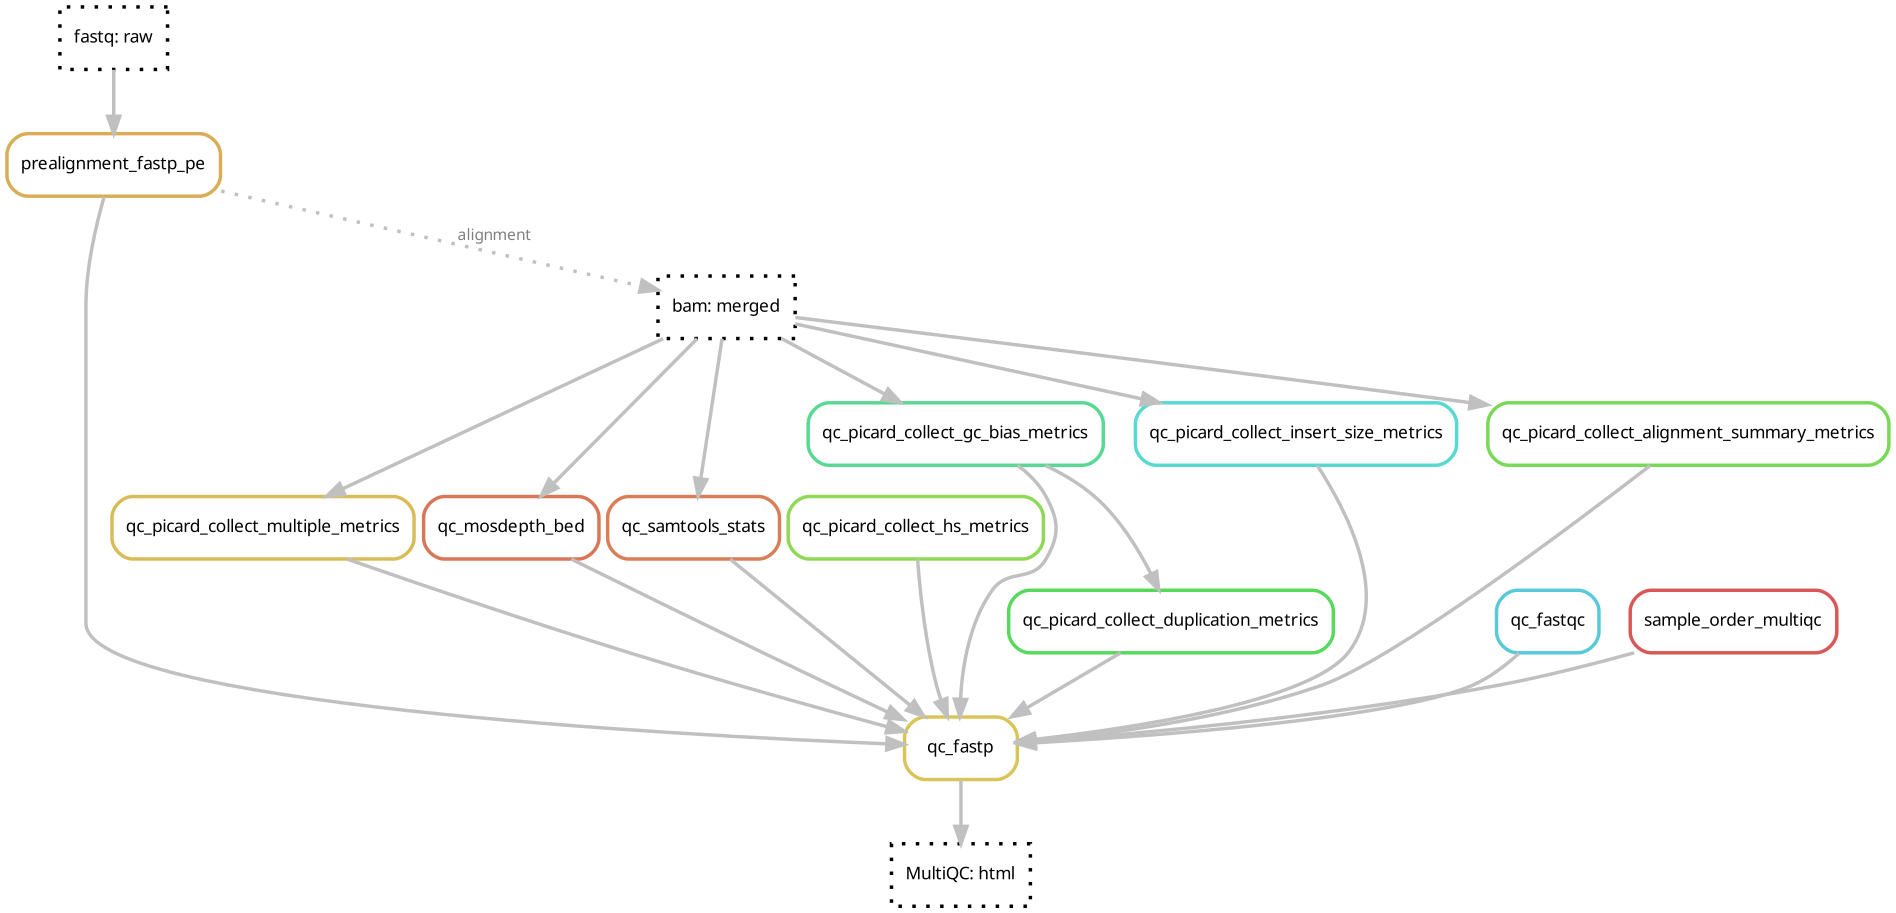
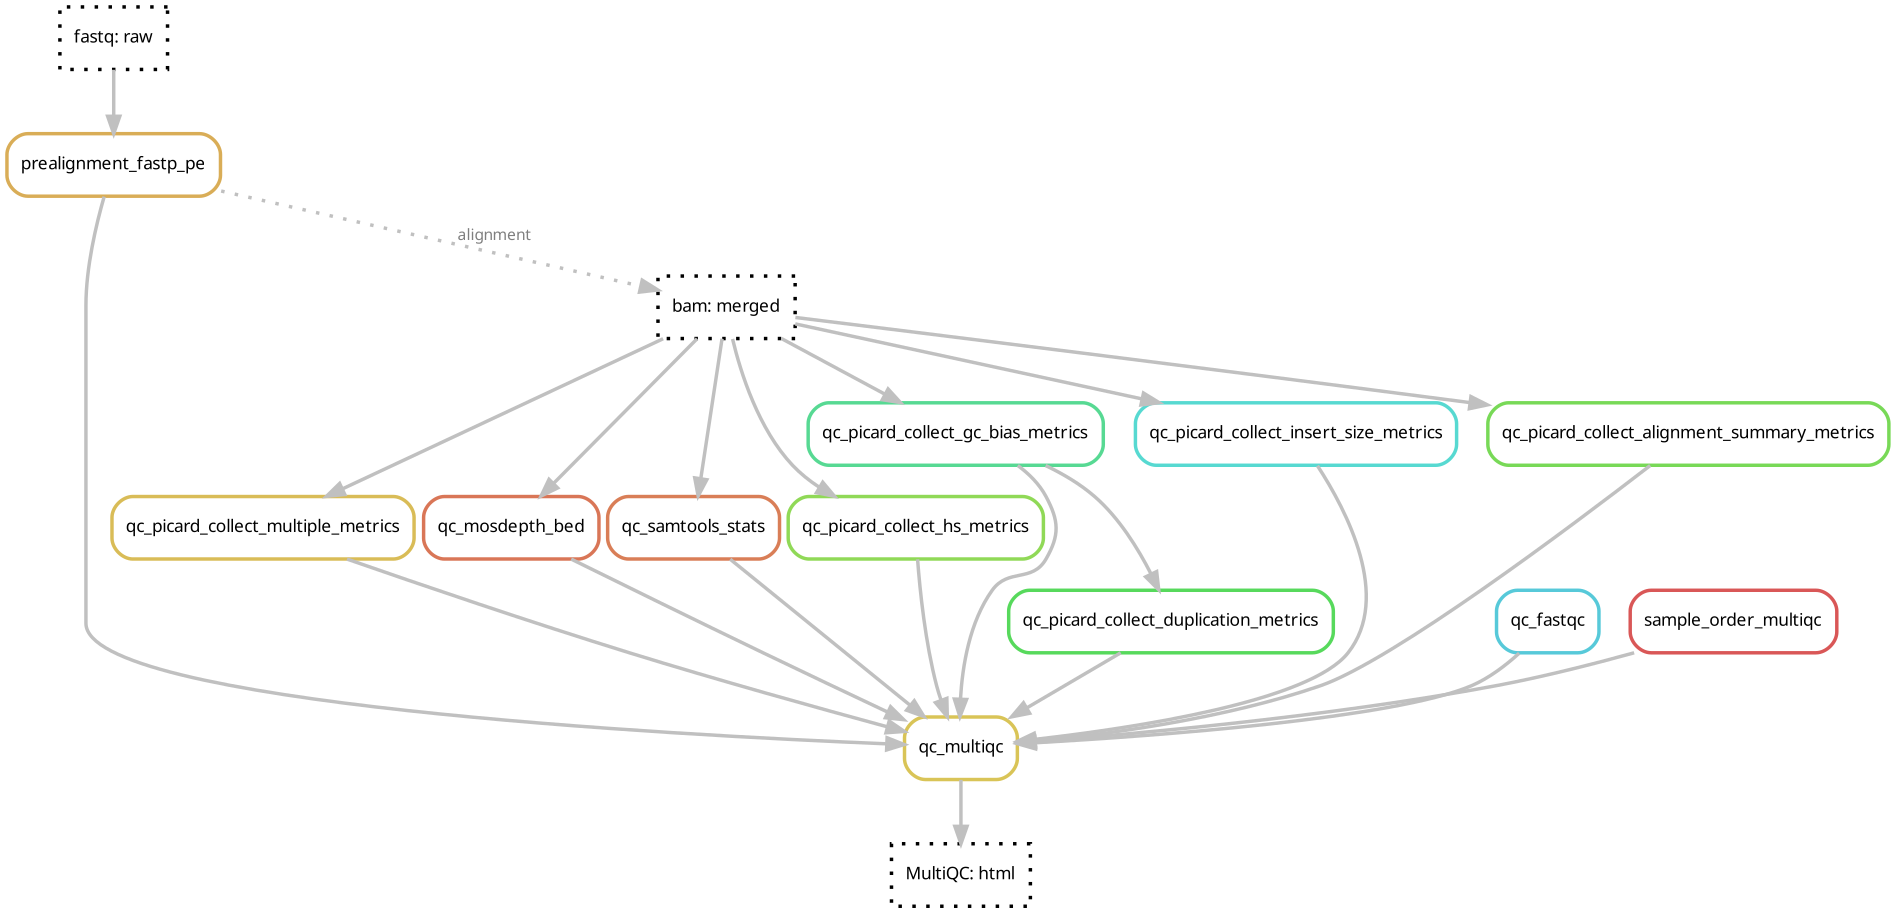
edge "bam: merged" -> "qc_picard_collect_hs_metrics": added
node "qc_fastp": label "qc_fastp" -> "qc_multiqc"
